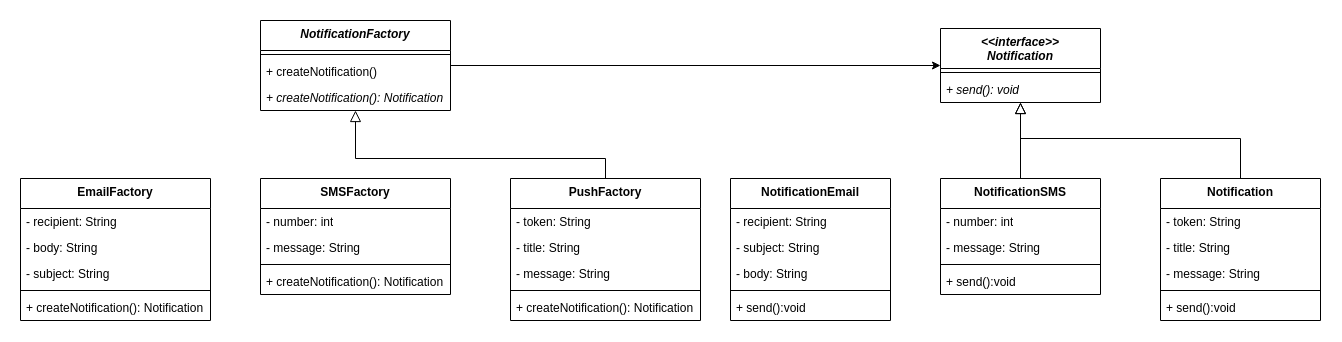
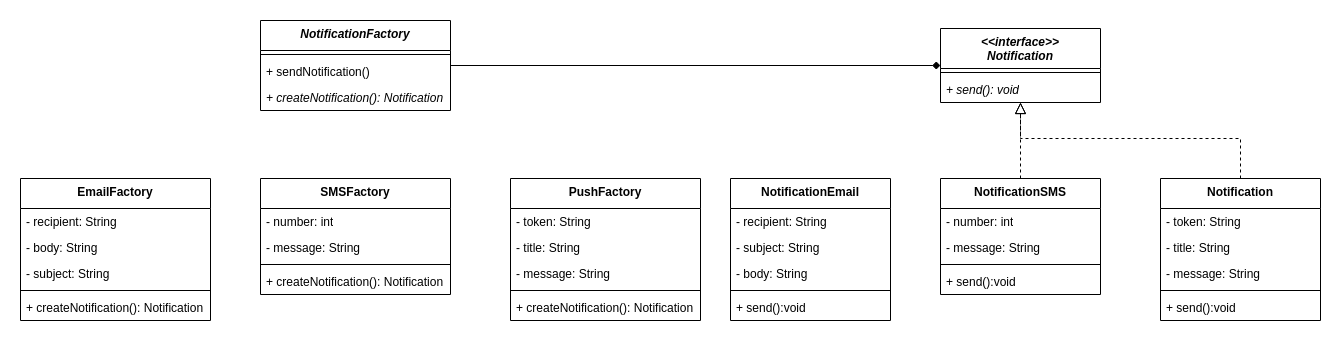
edge "NotificationFactory" -> "<<interface>> Notification": arrowhead classic -> diamond
node "+ createNotification()": label "+ createNotification()" -> "+ sendNotification()"
edge "Notification" -> "<<interface>> Notification": style solid -> dashed
edge "PushFactory" -> "NotificationFactory": removed
edge "NotificationSMS" -> "<<interface>> Notification": style solid -> dashed
